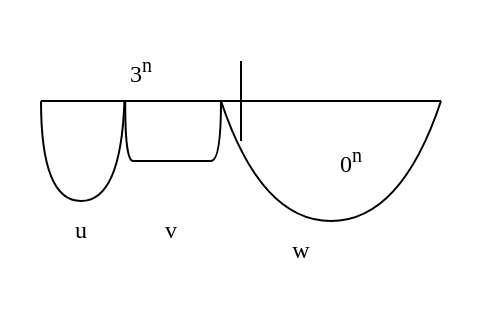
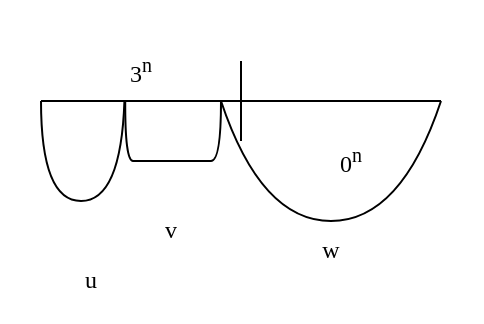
node "u": moved (81, 231) -> (91, 281)
node "w": moved (301, 251) -> (331, 251)
